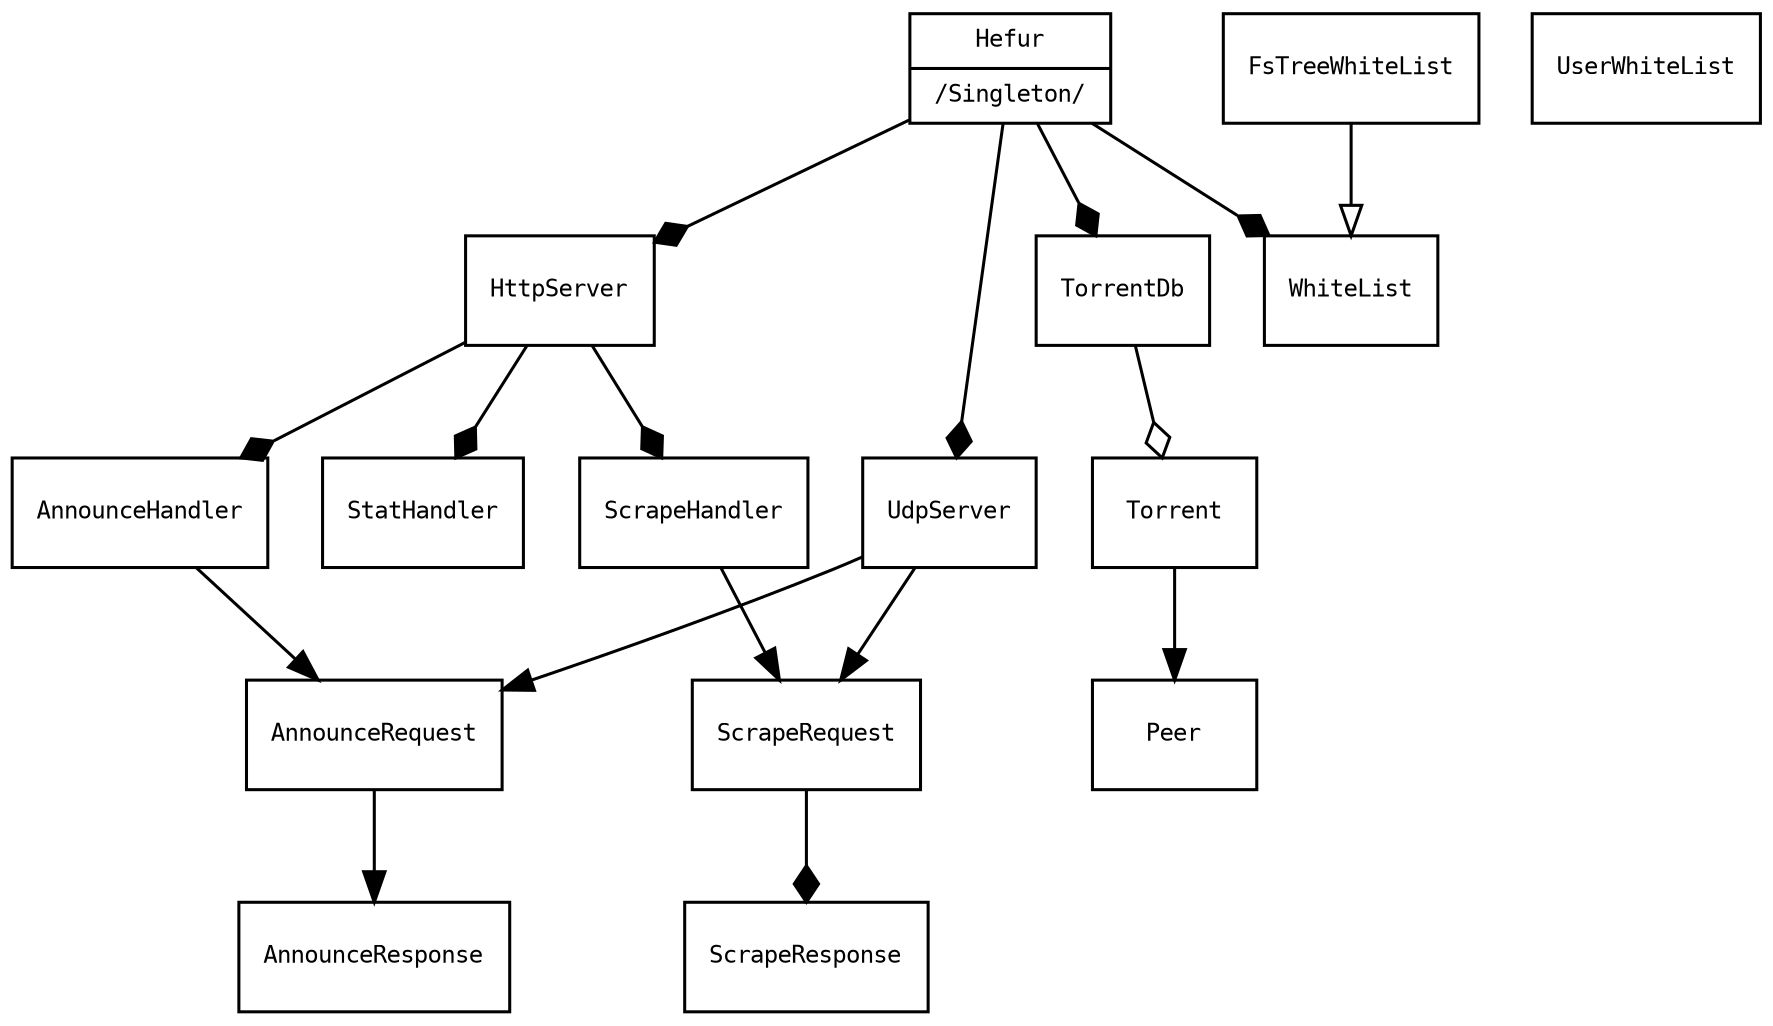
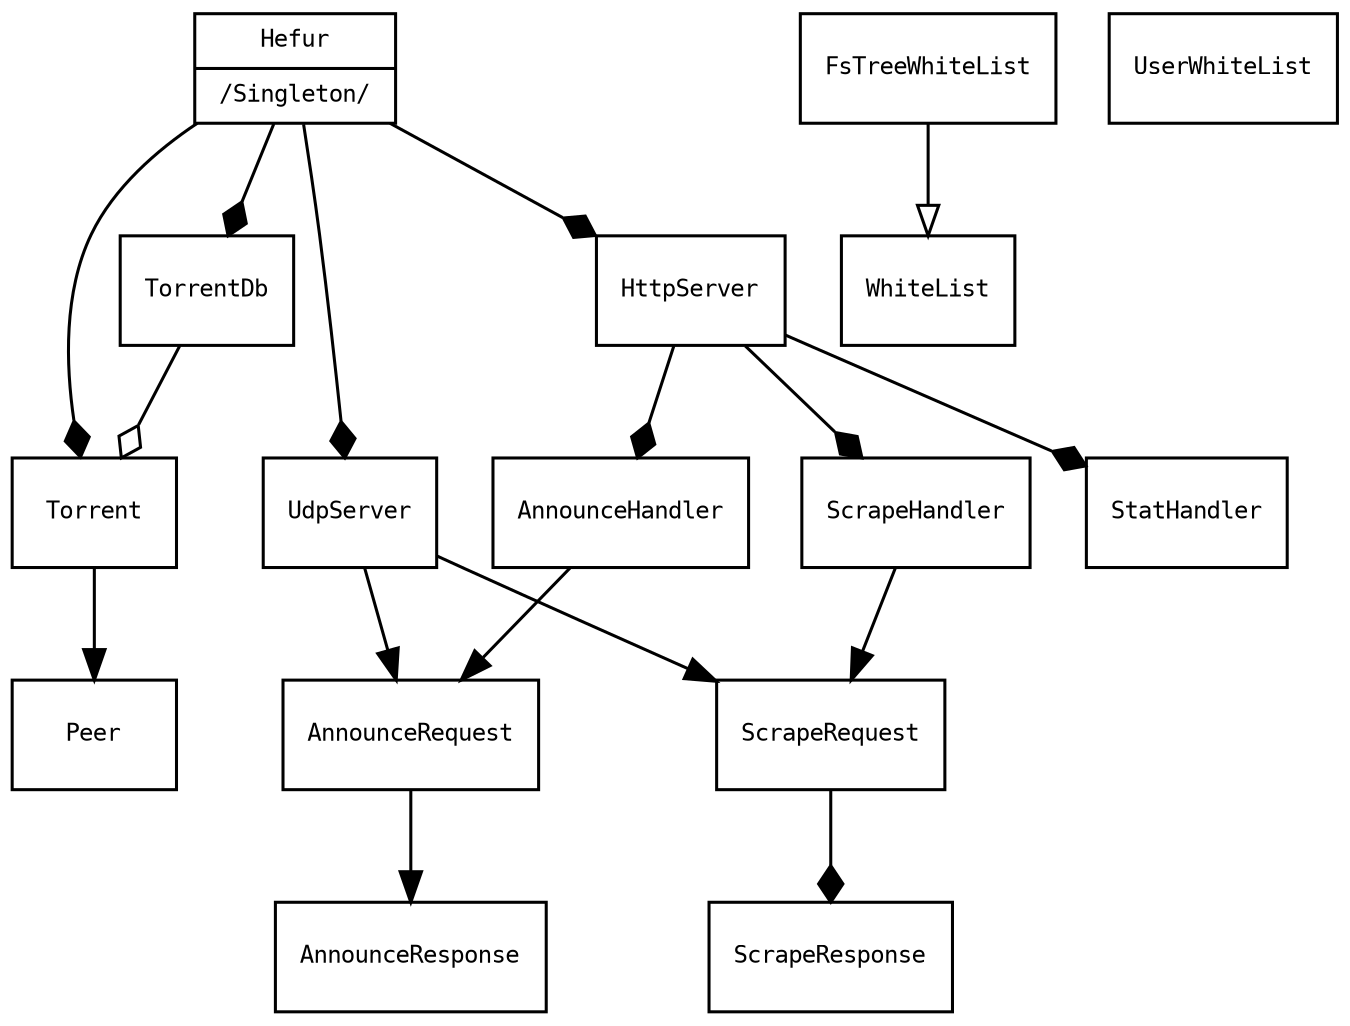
edge "Hefur" -> "WhiteList": now "Hefur" -> "Torrent"
